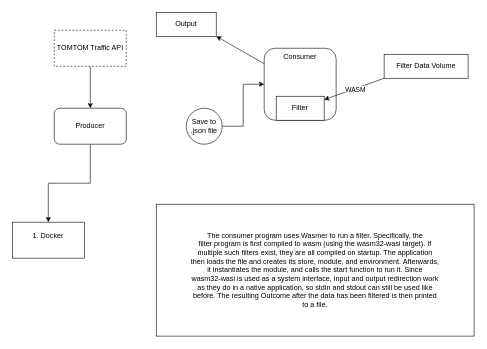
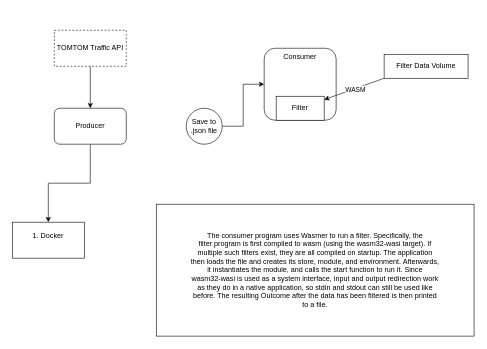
node "Output": removed
edge "Consumer" -> "Output": removed
